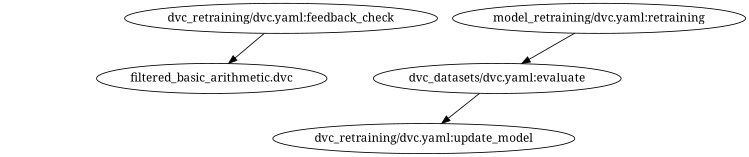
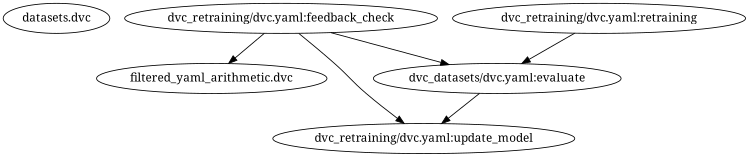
node "datasets.dvc": added
node "model_retraining/dvc.yaml:retraining": label "model_retraining/dvc.yaml:retraining" -> "dvc_retraining/dvc.yaml:retraining"
edge "dvc_retraining/dvc.yaml:feedback_check" -> "dvc_datasets/dvc.yaml:evaluate": added
edge "dvc_retraining/dvc.yaml:feedback_check" -> "dvc_retraining/dvc.yaml:update_model": added
node "filtered_basic_arithmetic.dvc": label "filtered_basic_arithmetic.dvc" -> "filtered_yaml_arithmetic.dvc"
